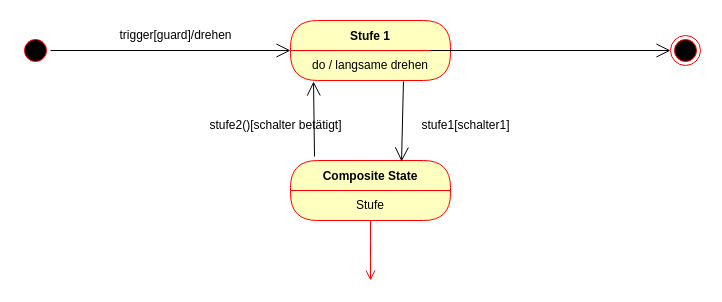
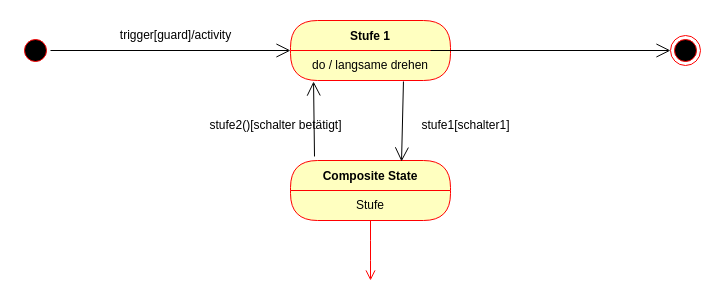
node "trigger[guard]/drehen": label "trigger[guard]/drehen" -> "trigger[guard]/activity"
